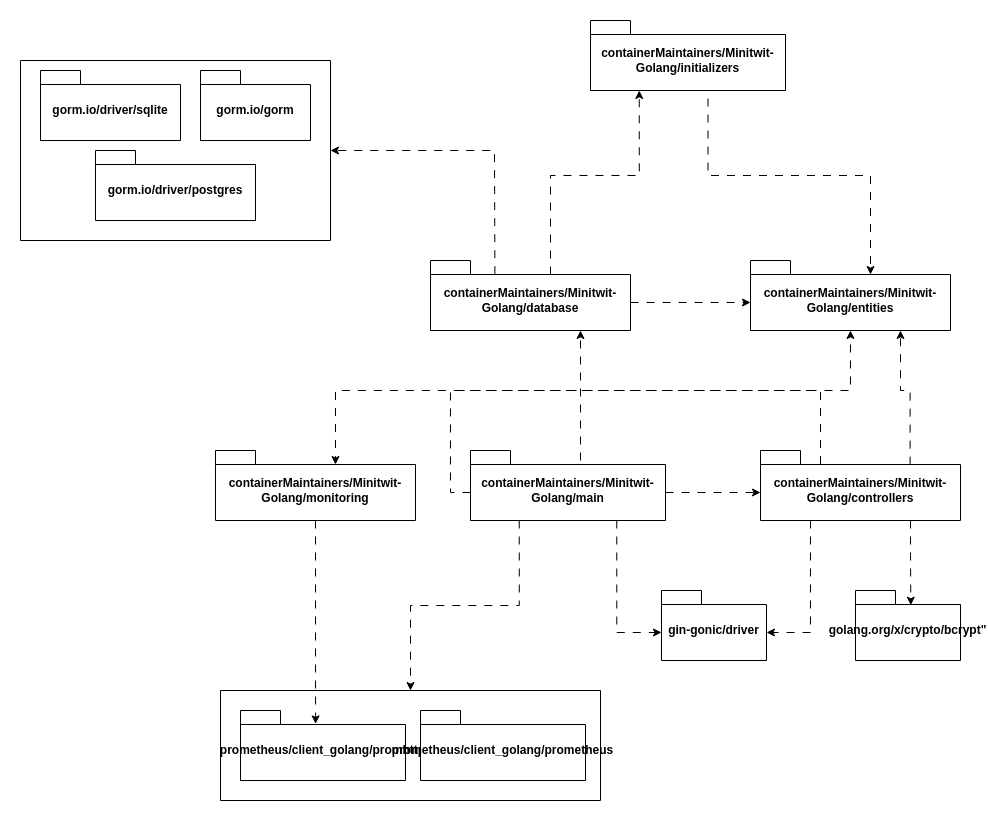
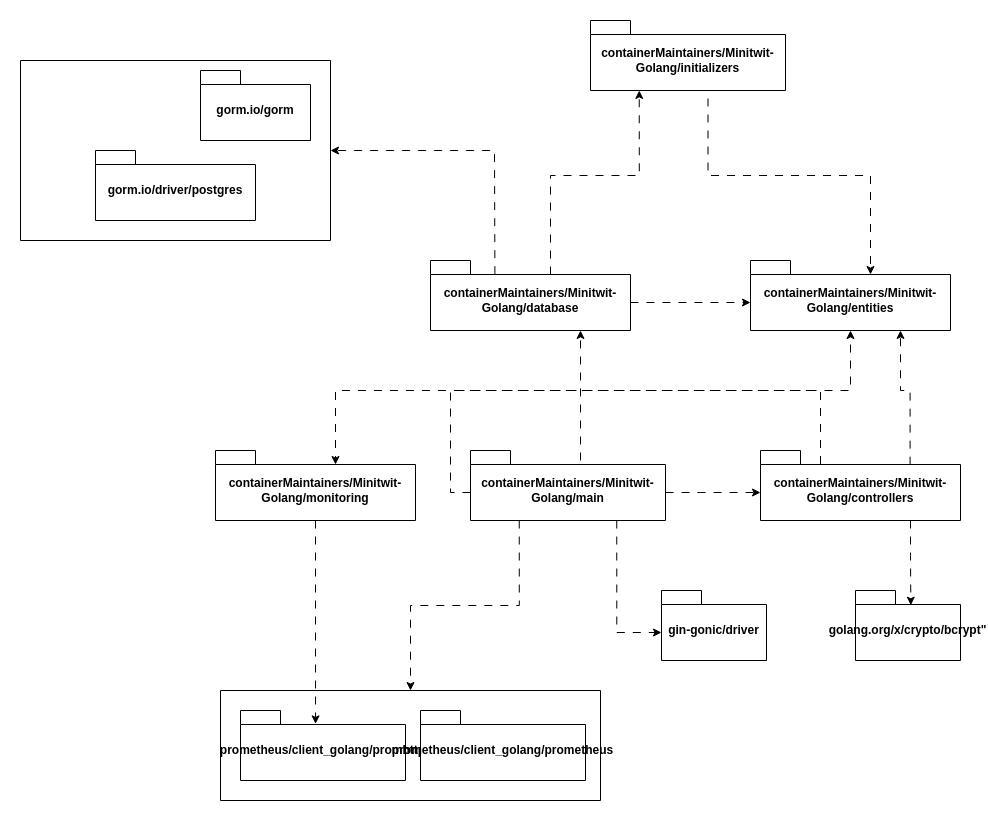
node "gorm.io/driver/sqlite": removed
edge "containerMaintainers/Minitwit-Golang/controllers" -> "gin-gonic/driver": removed
